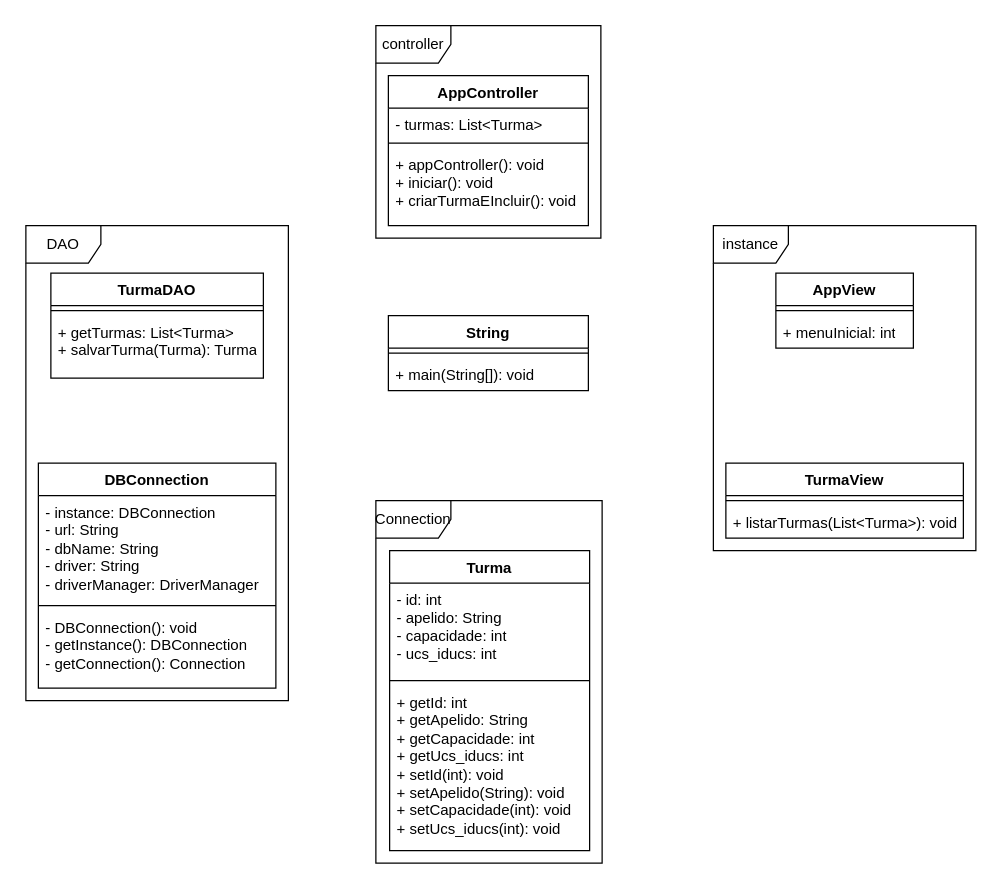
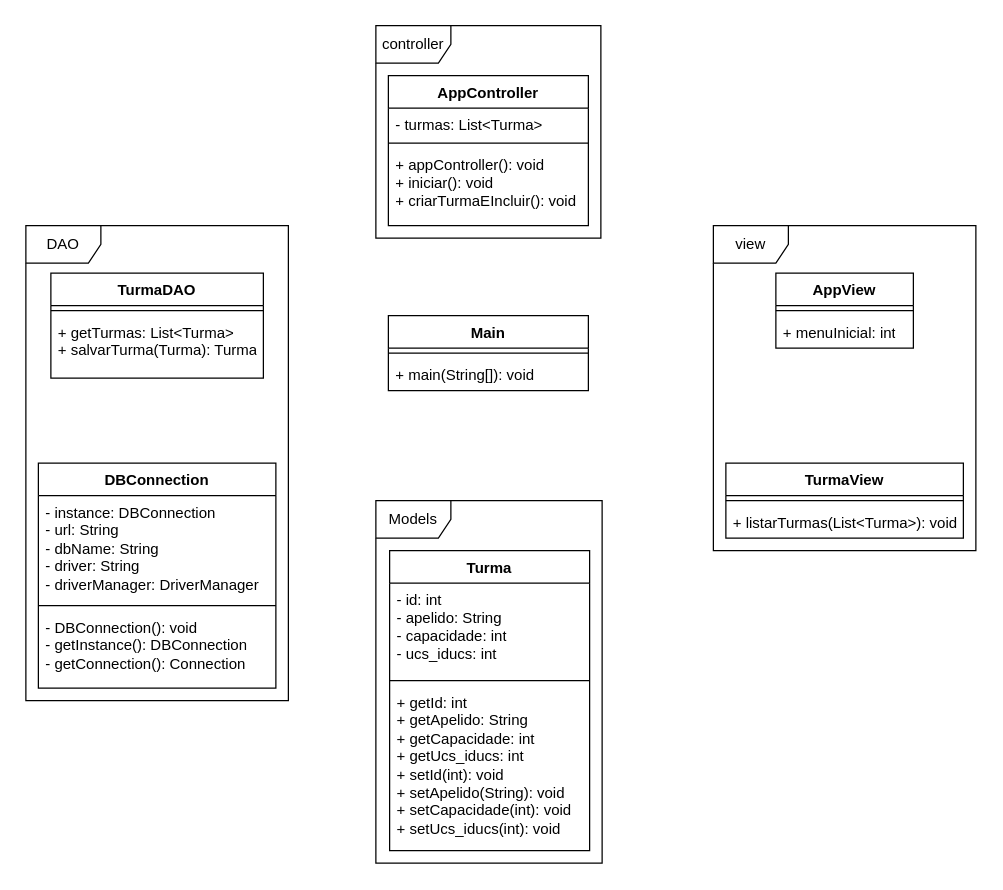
node "instance": label "instance" -> "view"
node "String": label "String" -> "Main"
node "Connection": label "Connection" -> "Models"
